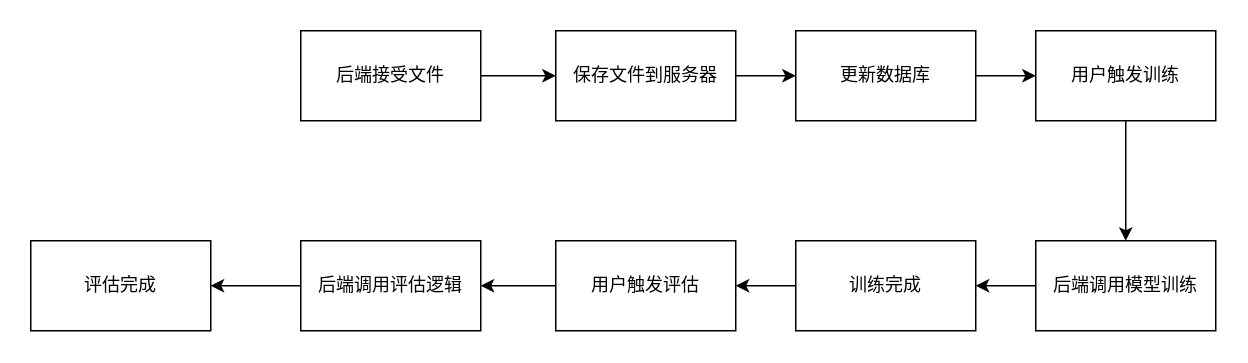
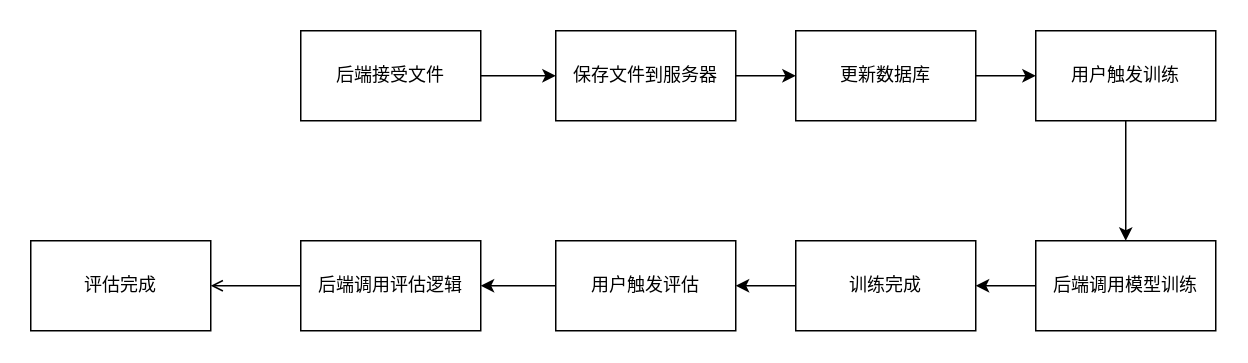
edge "后端调用评估逻辑" -> "评估完成": arrowhead classic -> open
